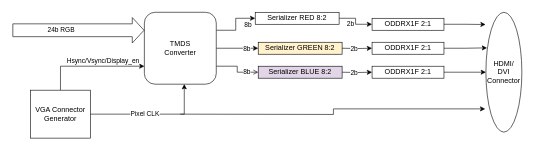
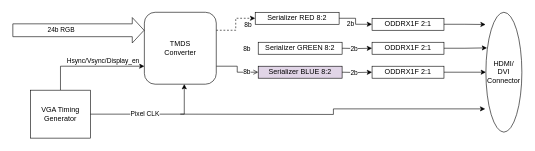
edge "TMDS Converter" -> "Serializer RED 8:2": style solid -> dashed
edge "TMDS Converter" -> "Serializer GREEN 8:2": removed
node "Serializer GREEN 8:2": fillcolor #fff2cc -> #ffffff
node "VGA Connector Generator": label "VGA Connector Generator" -> "VGA Timing Generator"
